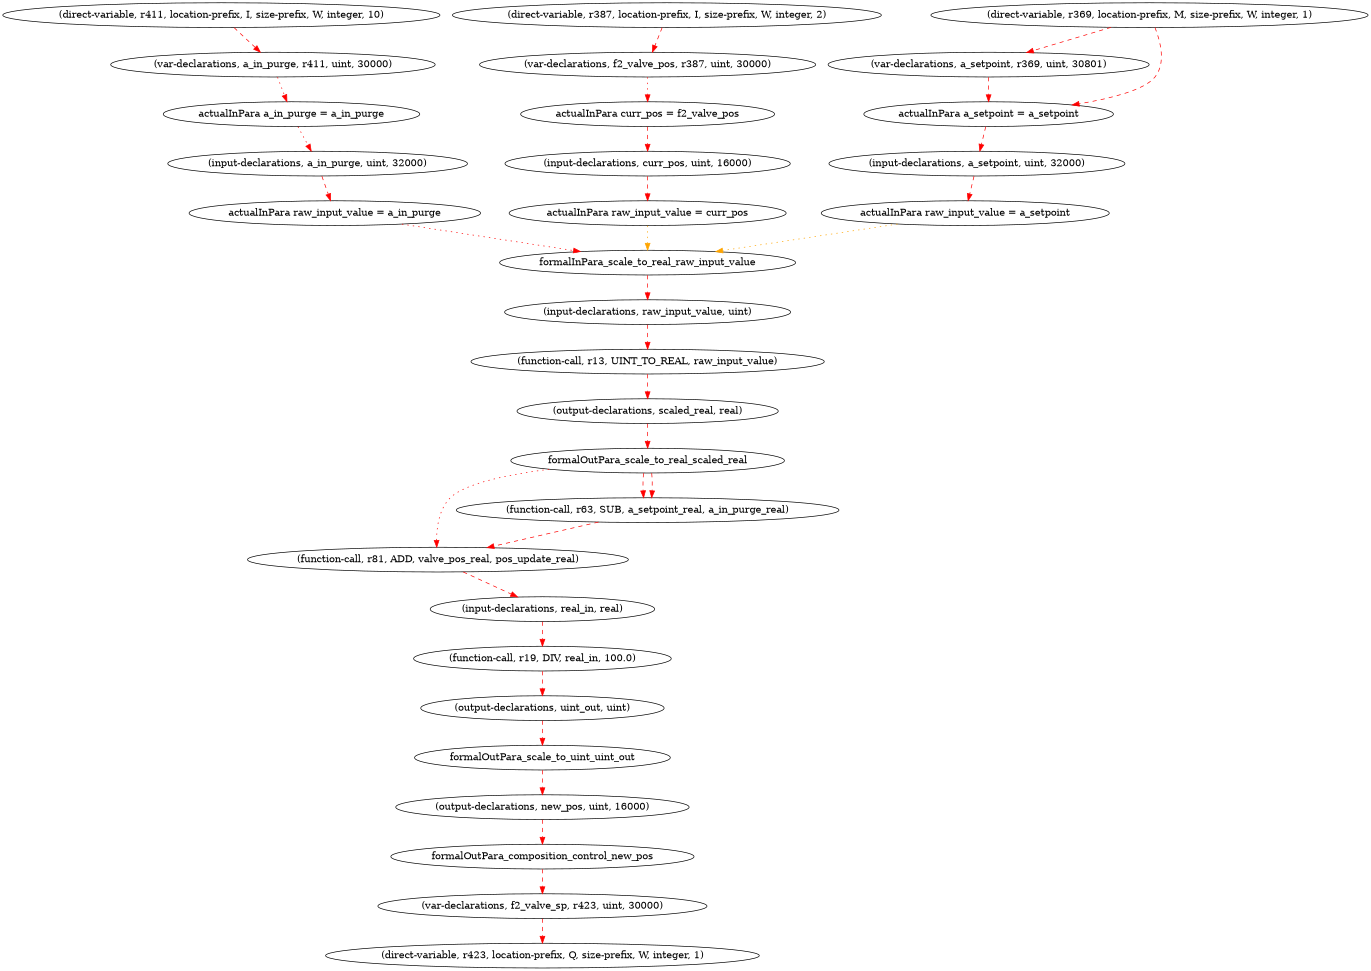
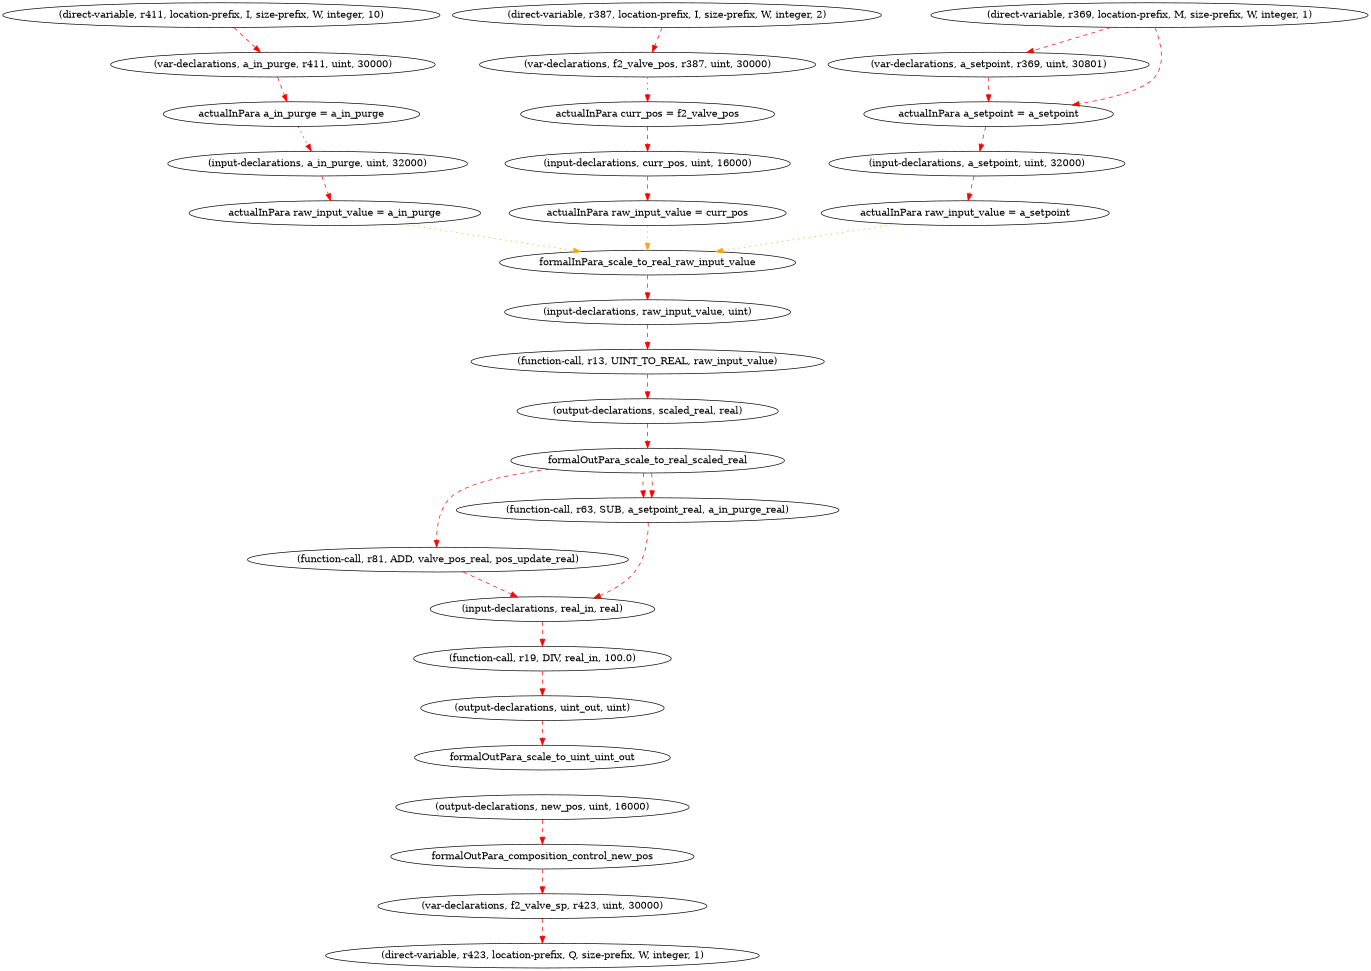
edge "(var-declarations, a_in_purge, r411, uint, 30000)" -> "actualInPara a_in_purge = a_in_purge": style dotted -> dashed
edge "actualInPara raw_input_value = a_in_purge" -> "formalInPara_scale_to_real_raw_input_value": color red -> orange
edge "formalOutPara_scale_to_real_scaled_real" -> "(function-call, r81, ADD, valve_pos_real, pos_update_real)": style dotted -> dashed
edge "(function-call, r63, SUB, a_setpoint_real, a_in_purge_real)" -> "(function-call, r81, ADD, valve_pos_real, pos_update_real)": now "(function-call, r63, SUB, a_setpoint_real, a_in_purge_real)" -> "(input-declarations, real_in, real)"
edge "formalOutPara_scale_to_uint_uint_out" -> "(output-declarations, new_pos, uint, 16000)": removed
